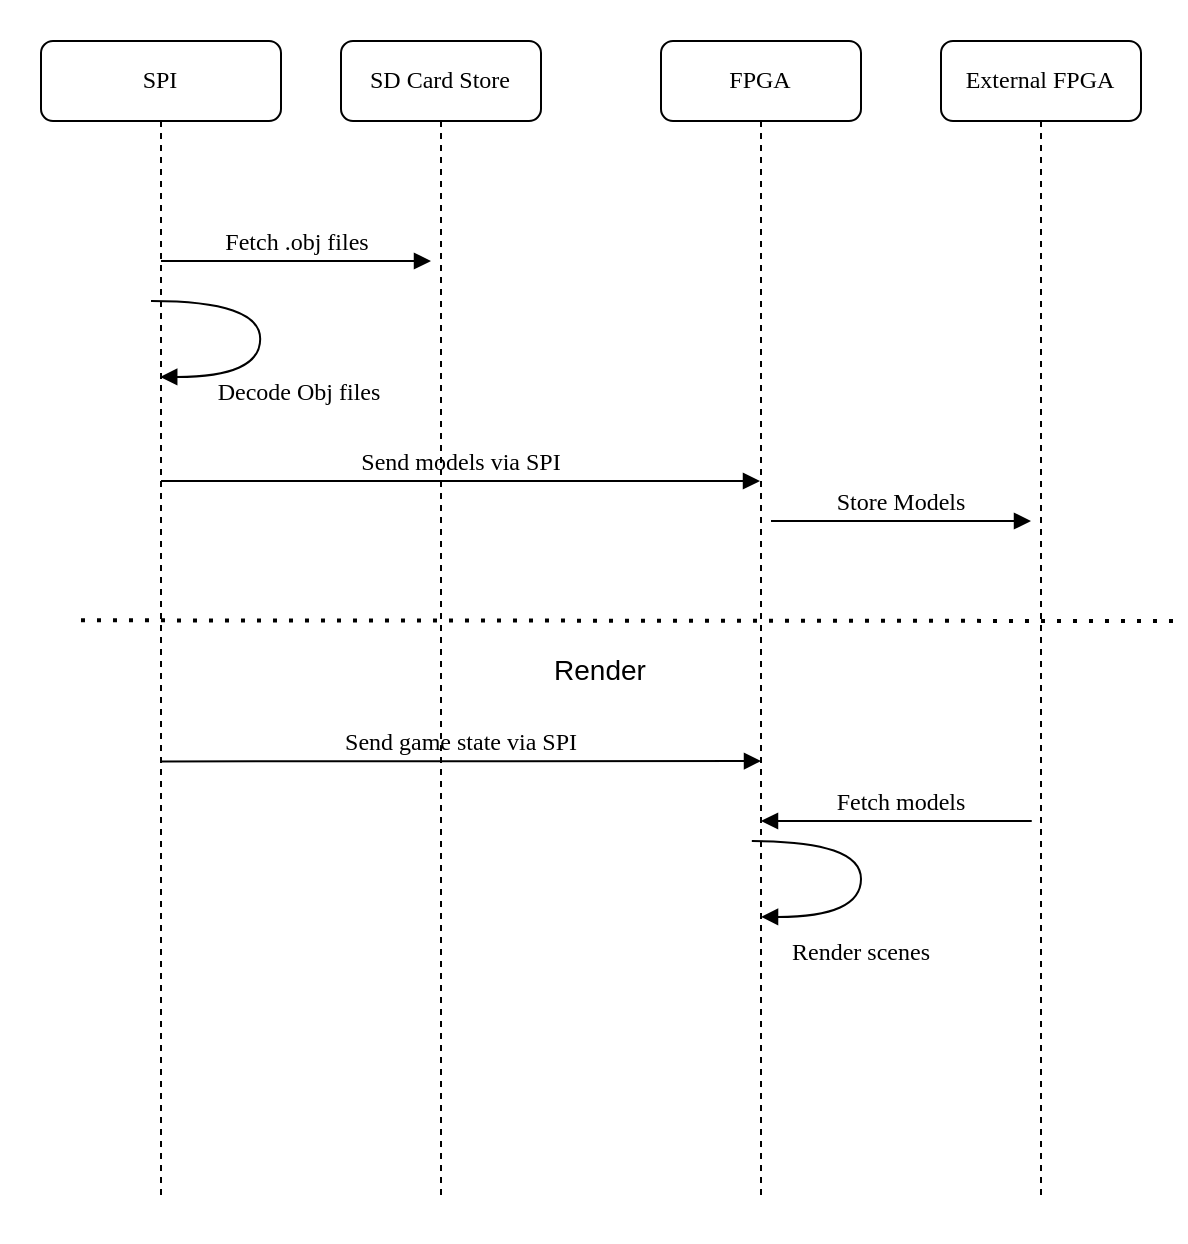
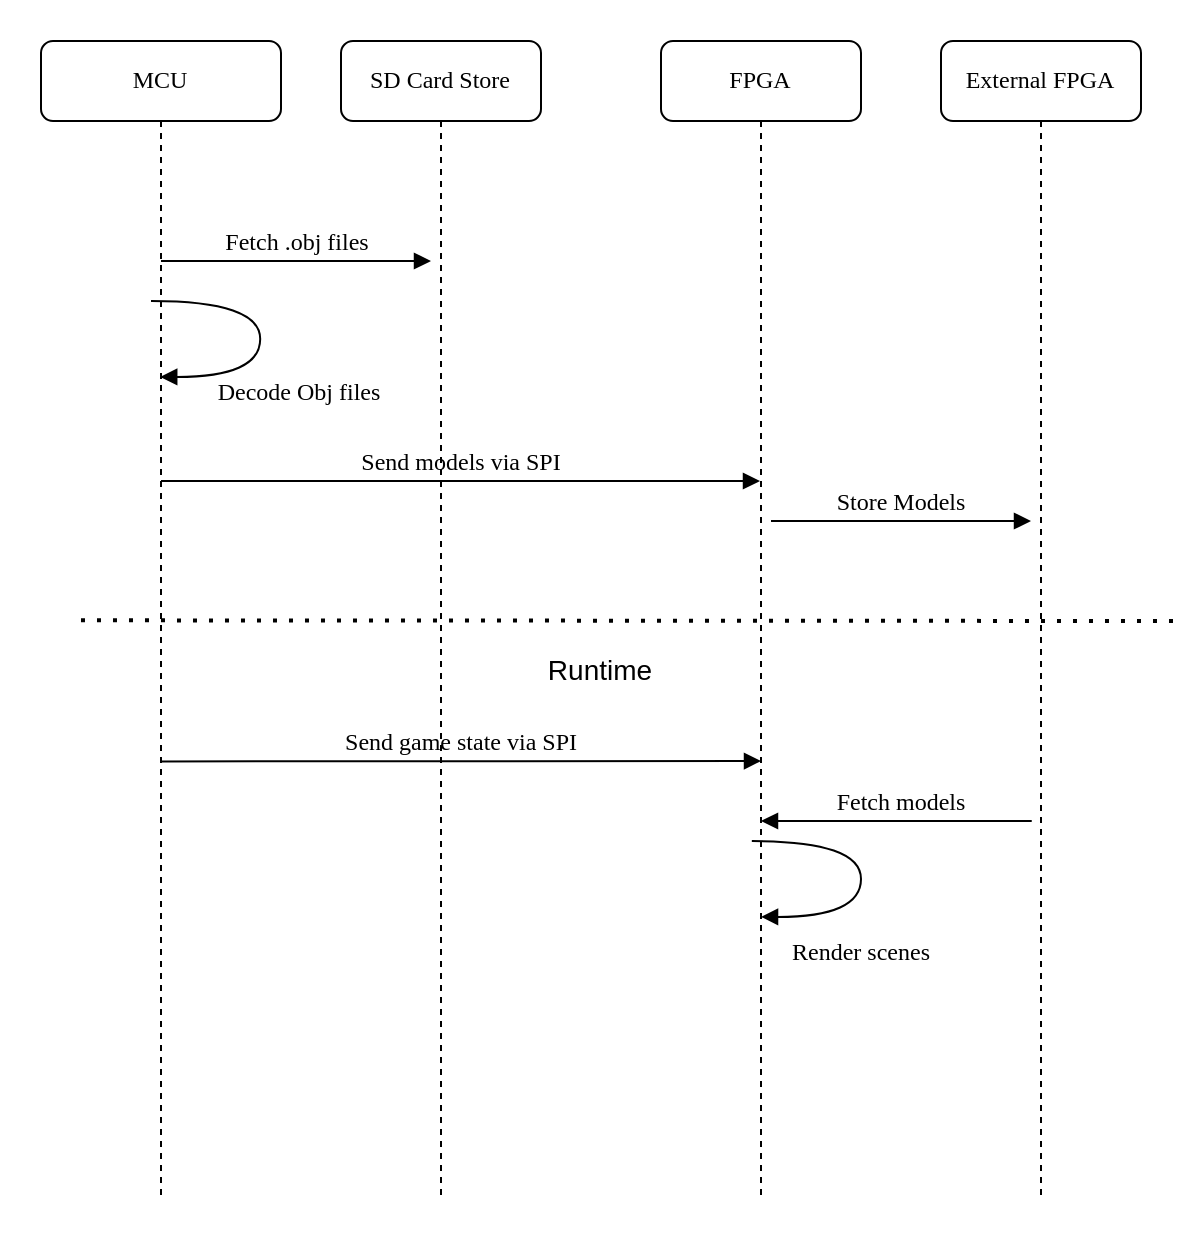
node "SPI": label "SPI" -> "MCU"
node "Render": label "Render" -> "Runtime"
